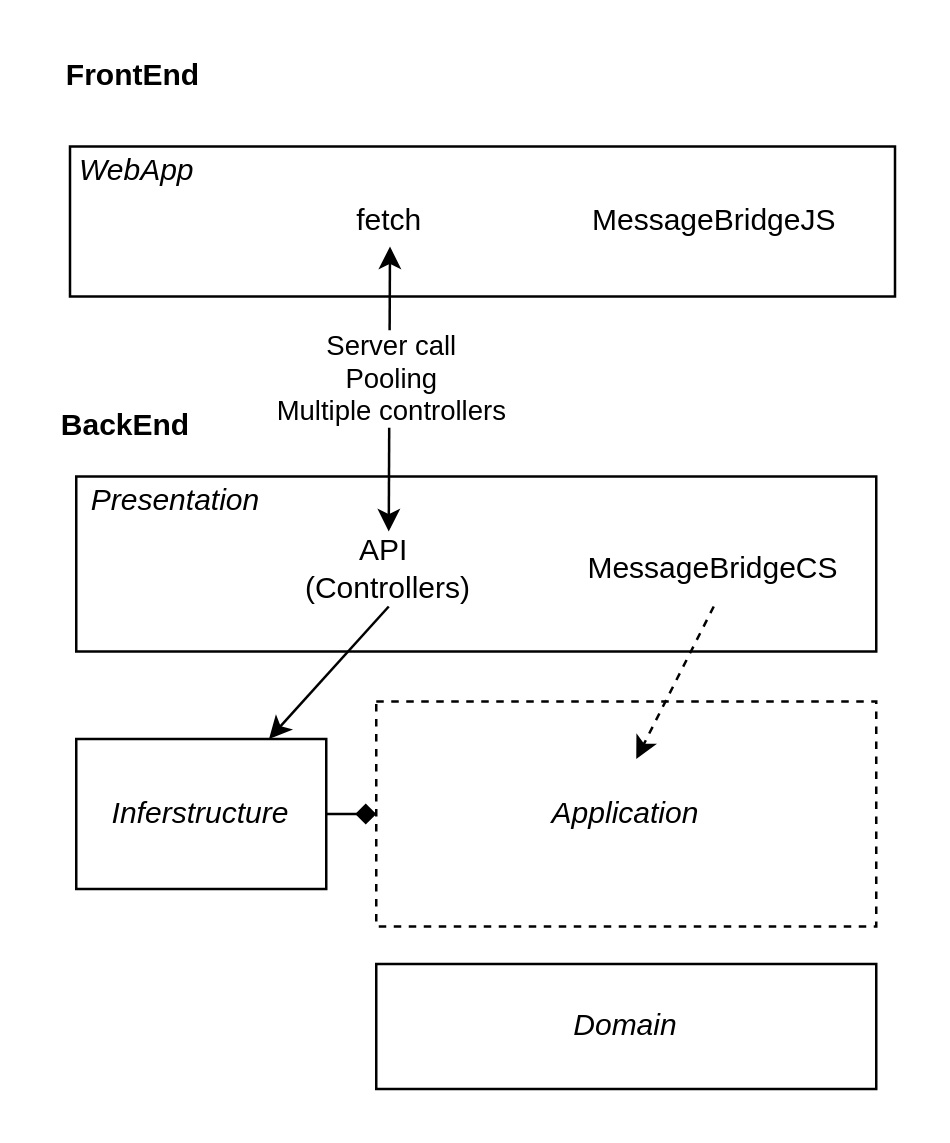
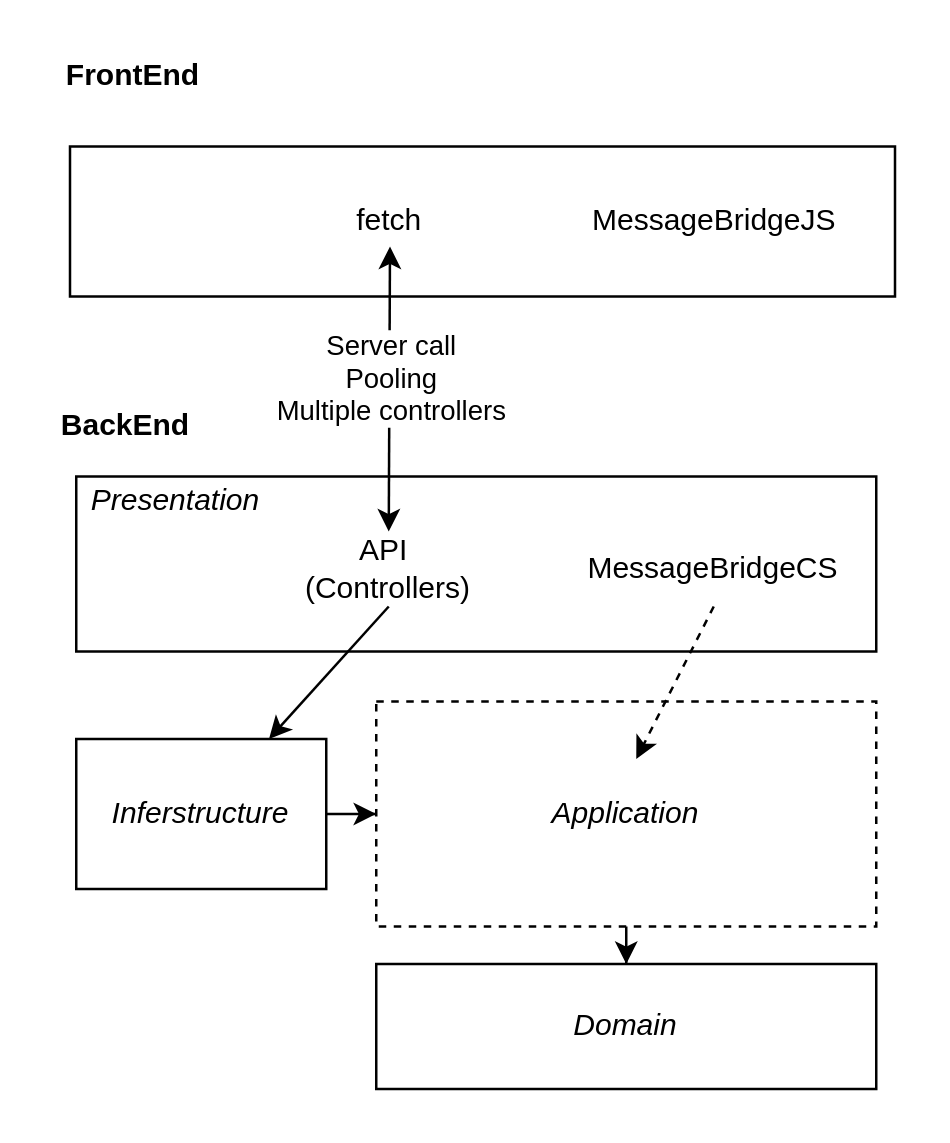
node "WebApp": removed
edge "Inferstructure" -> "Application": arrowhead diamond -> classic
edge "Application" -> "Domain": added
